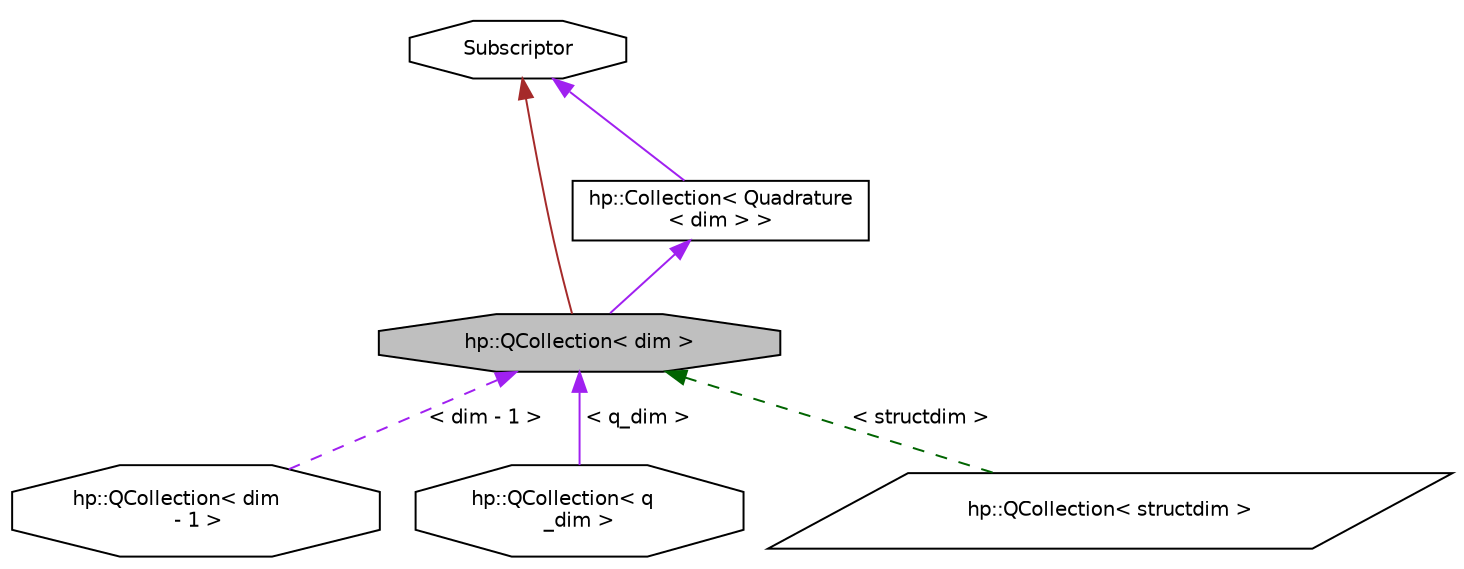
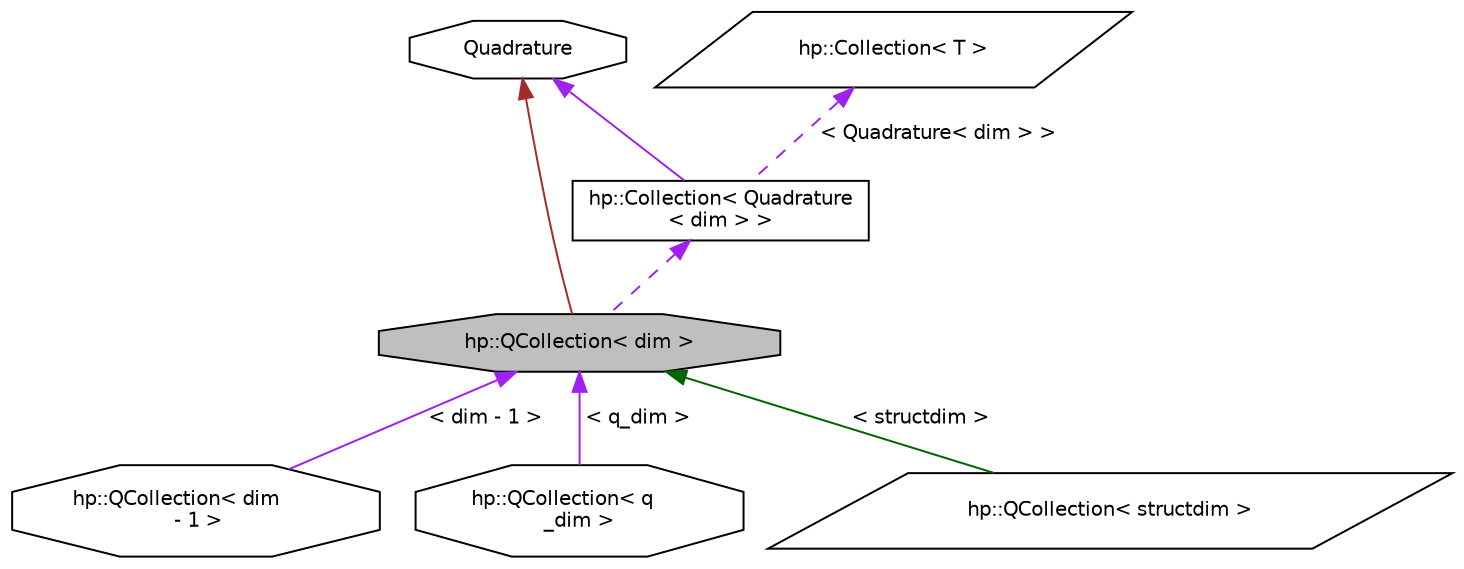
node "Subscriptor": label "Subscriptor" -> "Quadrature"
node "hp::Collection< T >": added
edge "hp::QCollection< dim >" -> "hp::Collection< Quadrature < dim > >": style solid -> dashed
edge "hp::QCollection< dim - 1 >" -> "hp::QCollection< dim >": style dashed -> solid
edge "hp::QCollection< structdim >" -> "hp::QCollection< dim >": style dashed -> solid
